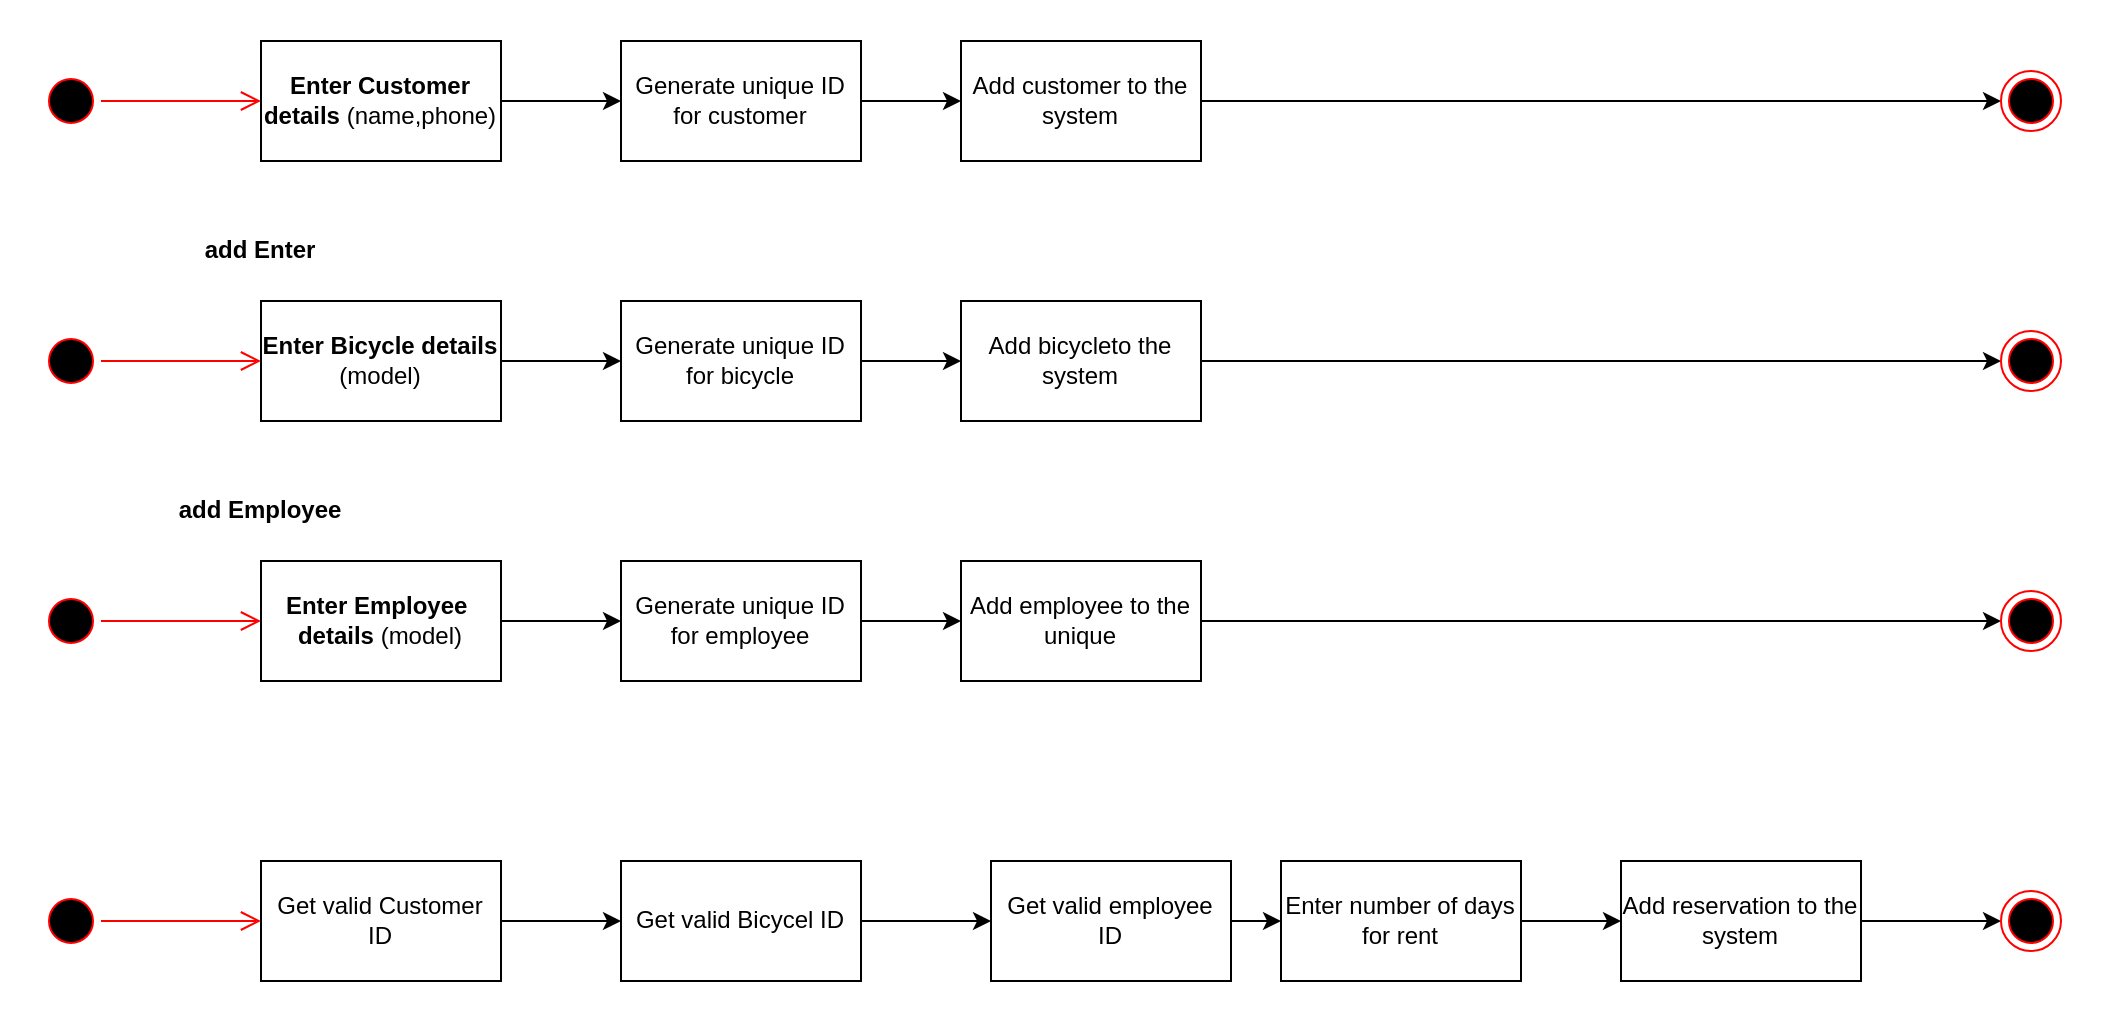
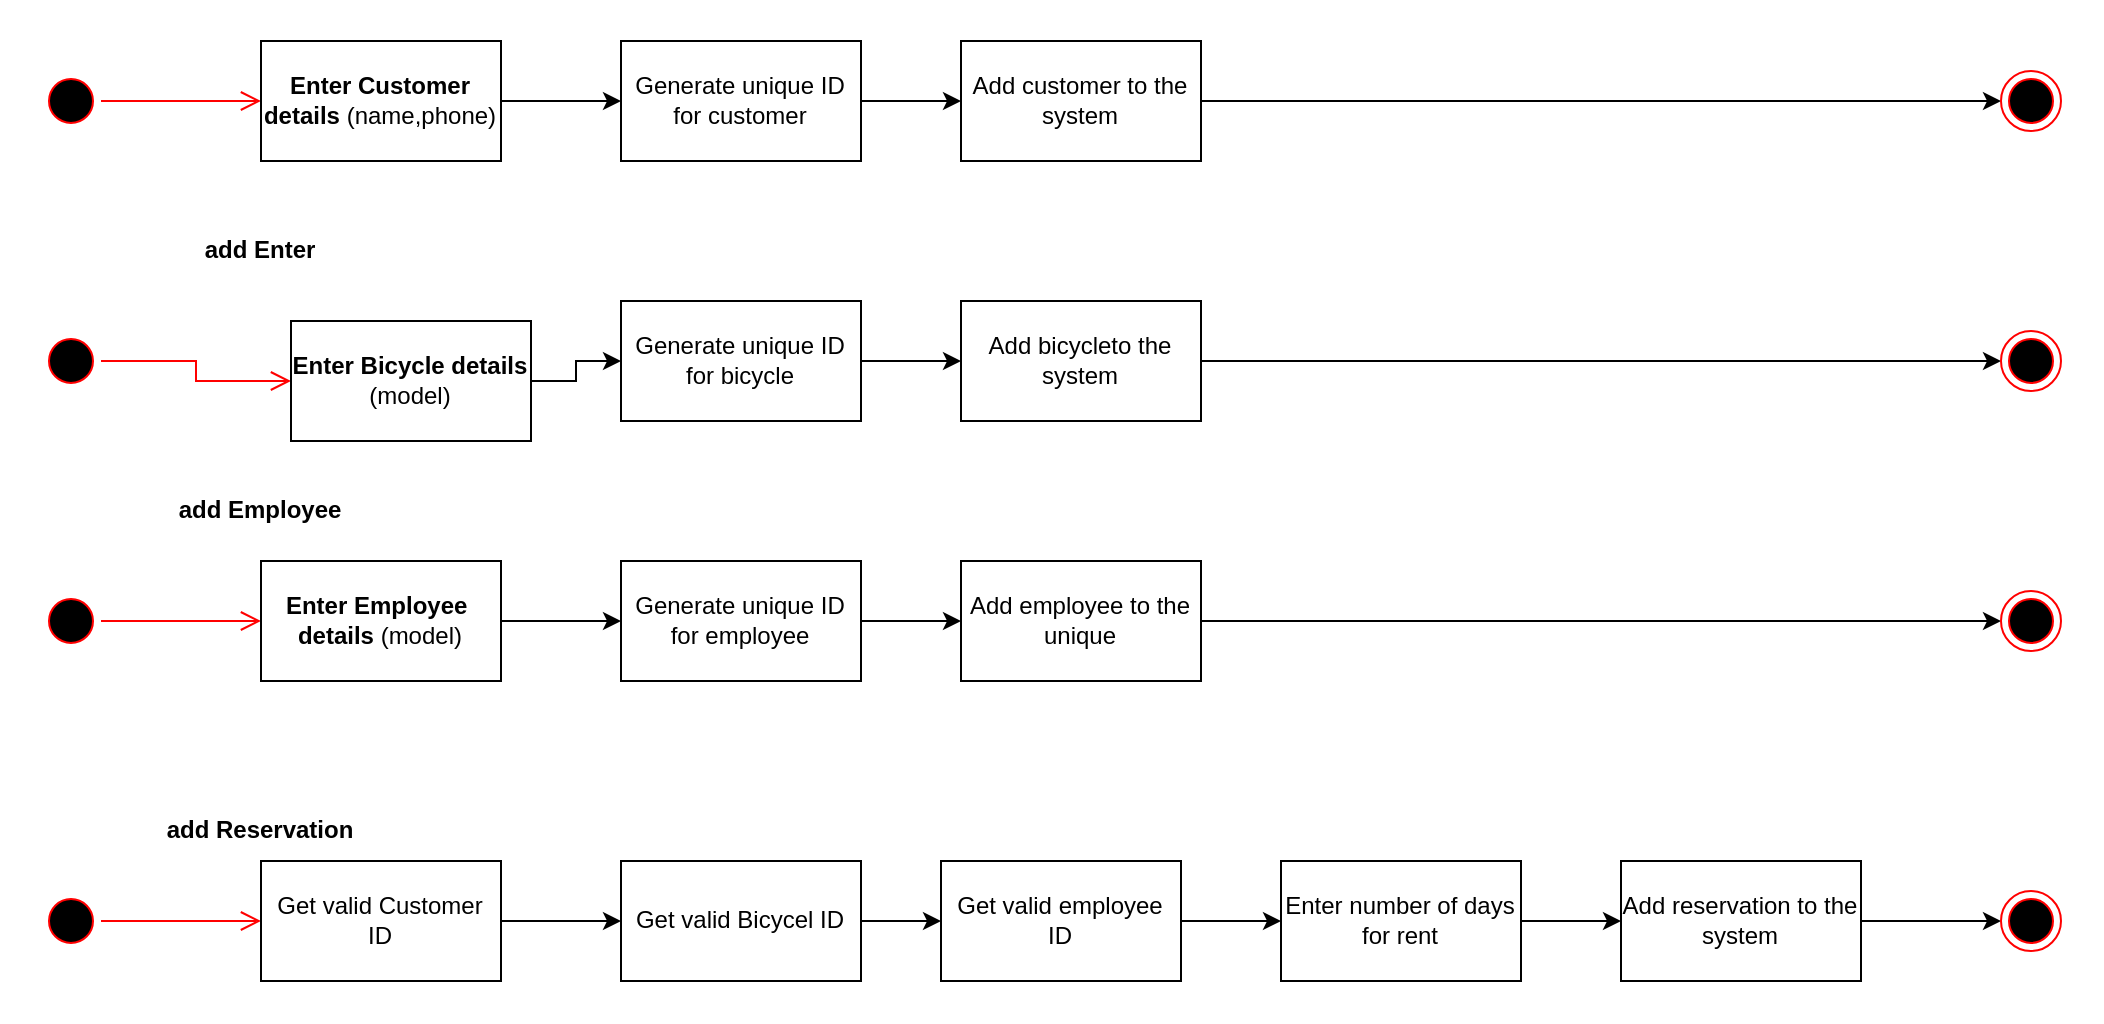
node "Enter Bicycle details (model)": moved (381, 361) -> (411, 381)
node "add Reservation": added
node "Get valid employee ID": moved (1111, 921) -> (1061, 921)
